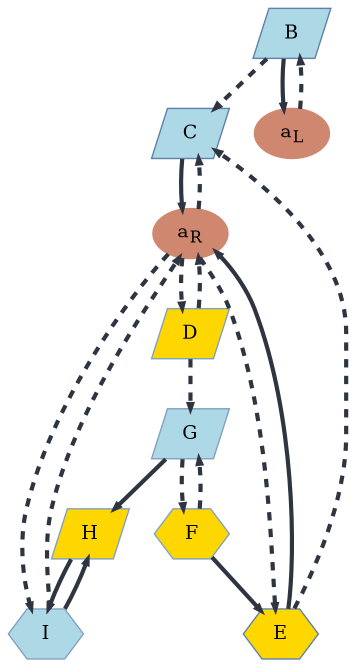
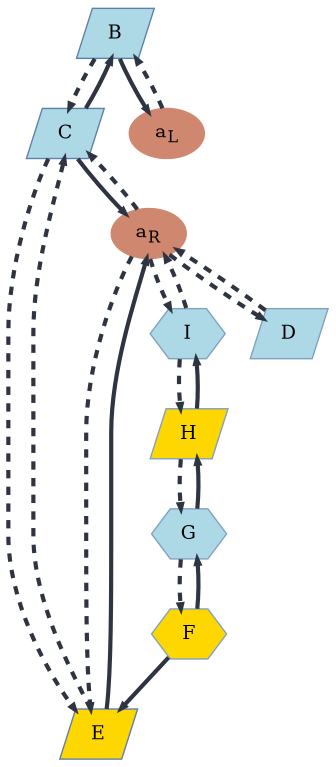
edge "C" -> "B": added
node "D": fillcolor gold -> lightblue
edge "D" -> "G": now "H" -> "G"
node "G": shape parallelogram -> hexagon
edge "C" -> "E": added
edge "F" -> "G": style dashed -> solid
edge "I" -> "H": style solid -> dashed
node "E": shape hexagon -> parallelogram
